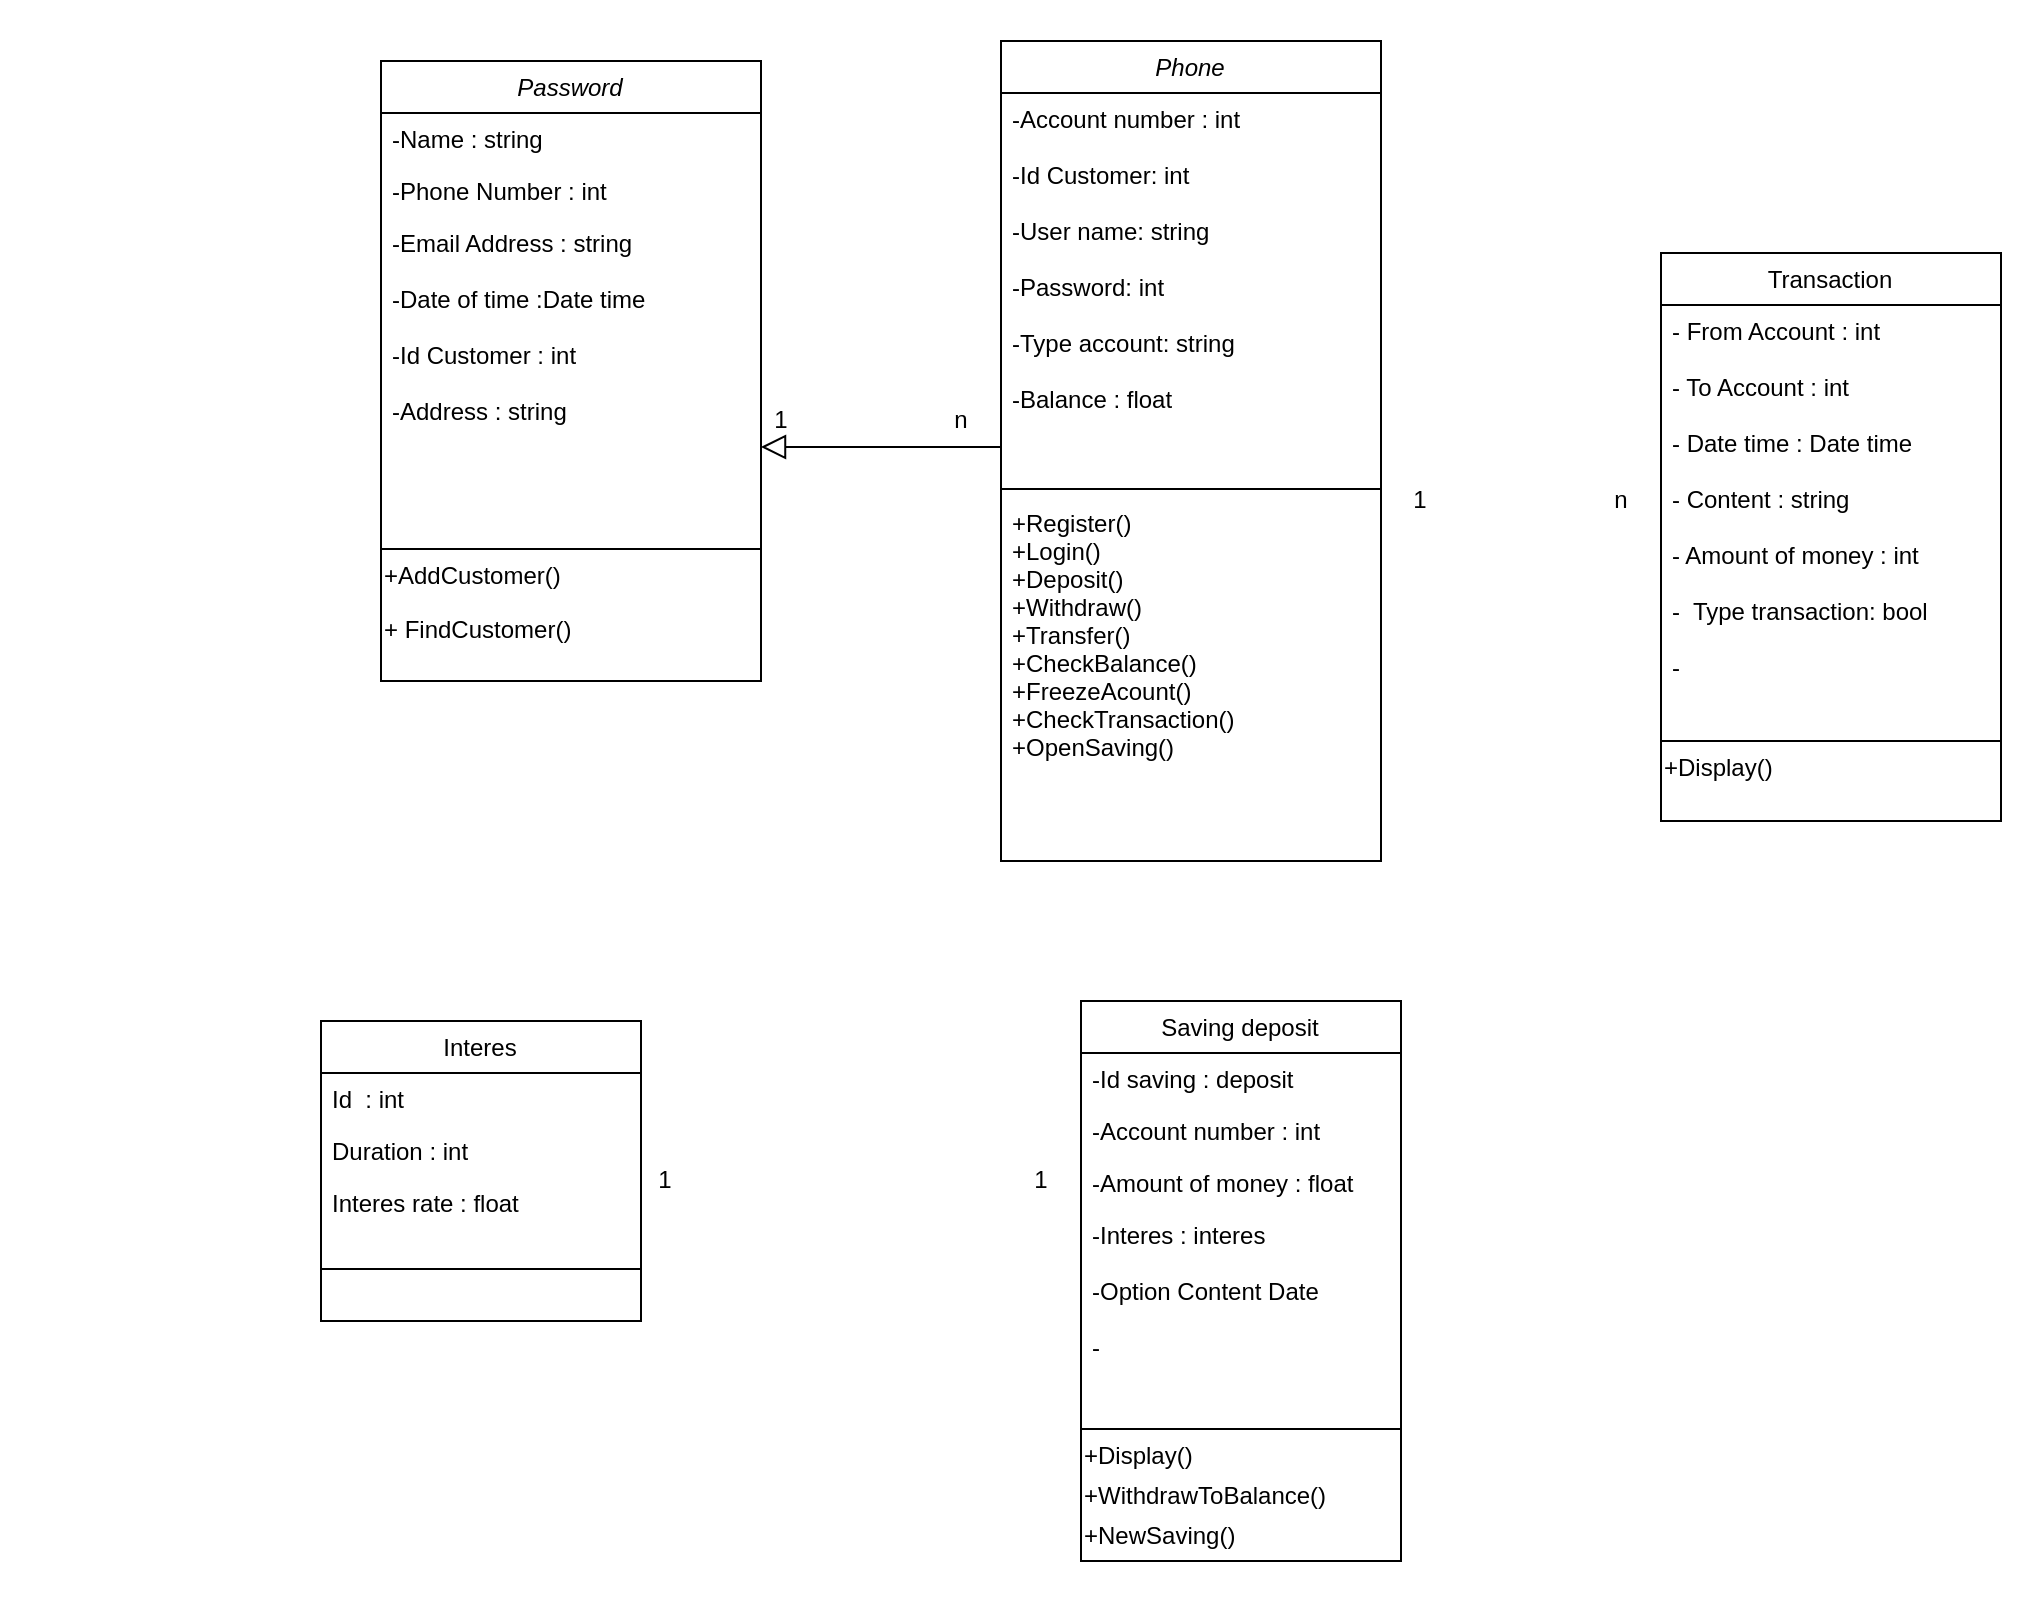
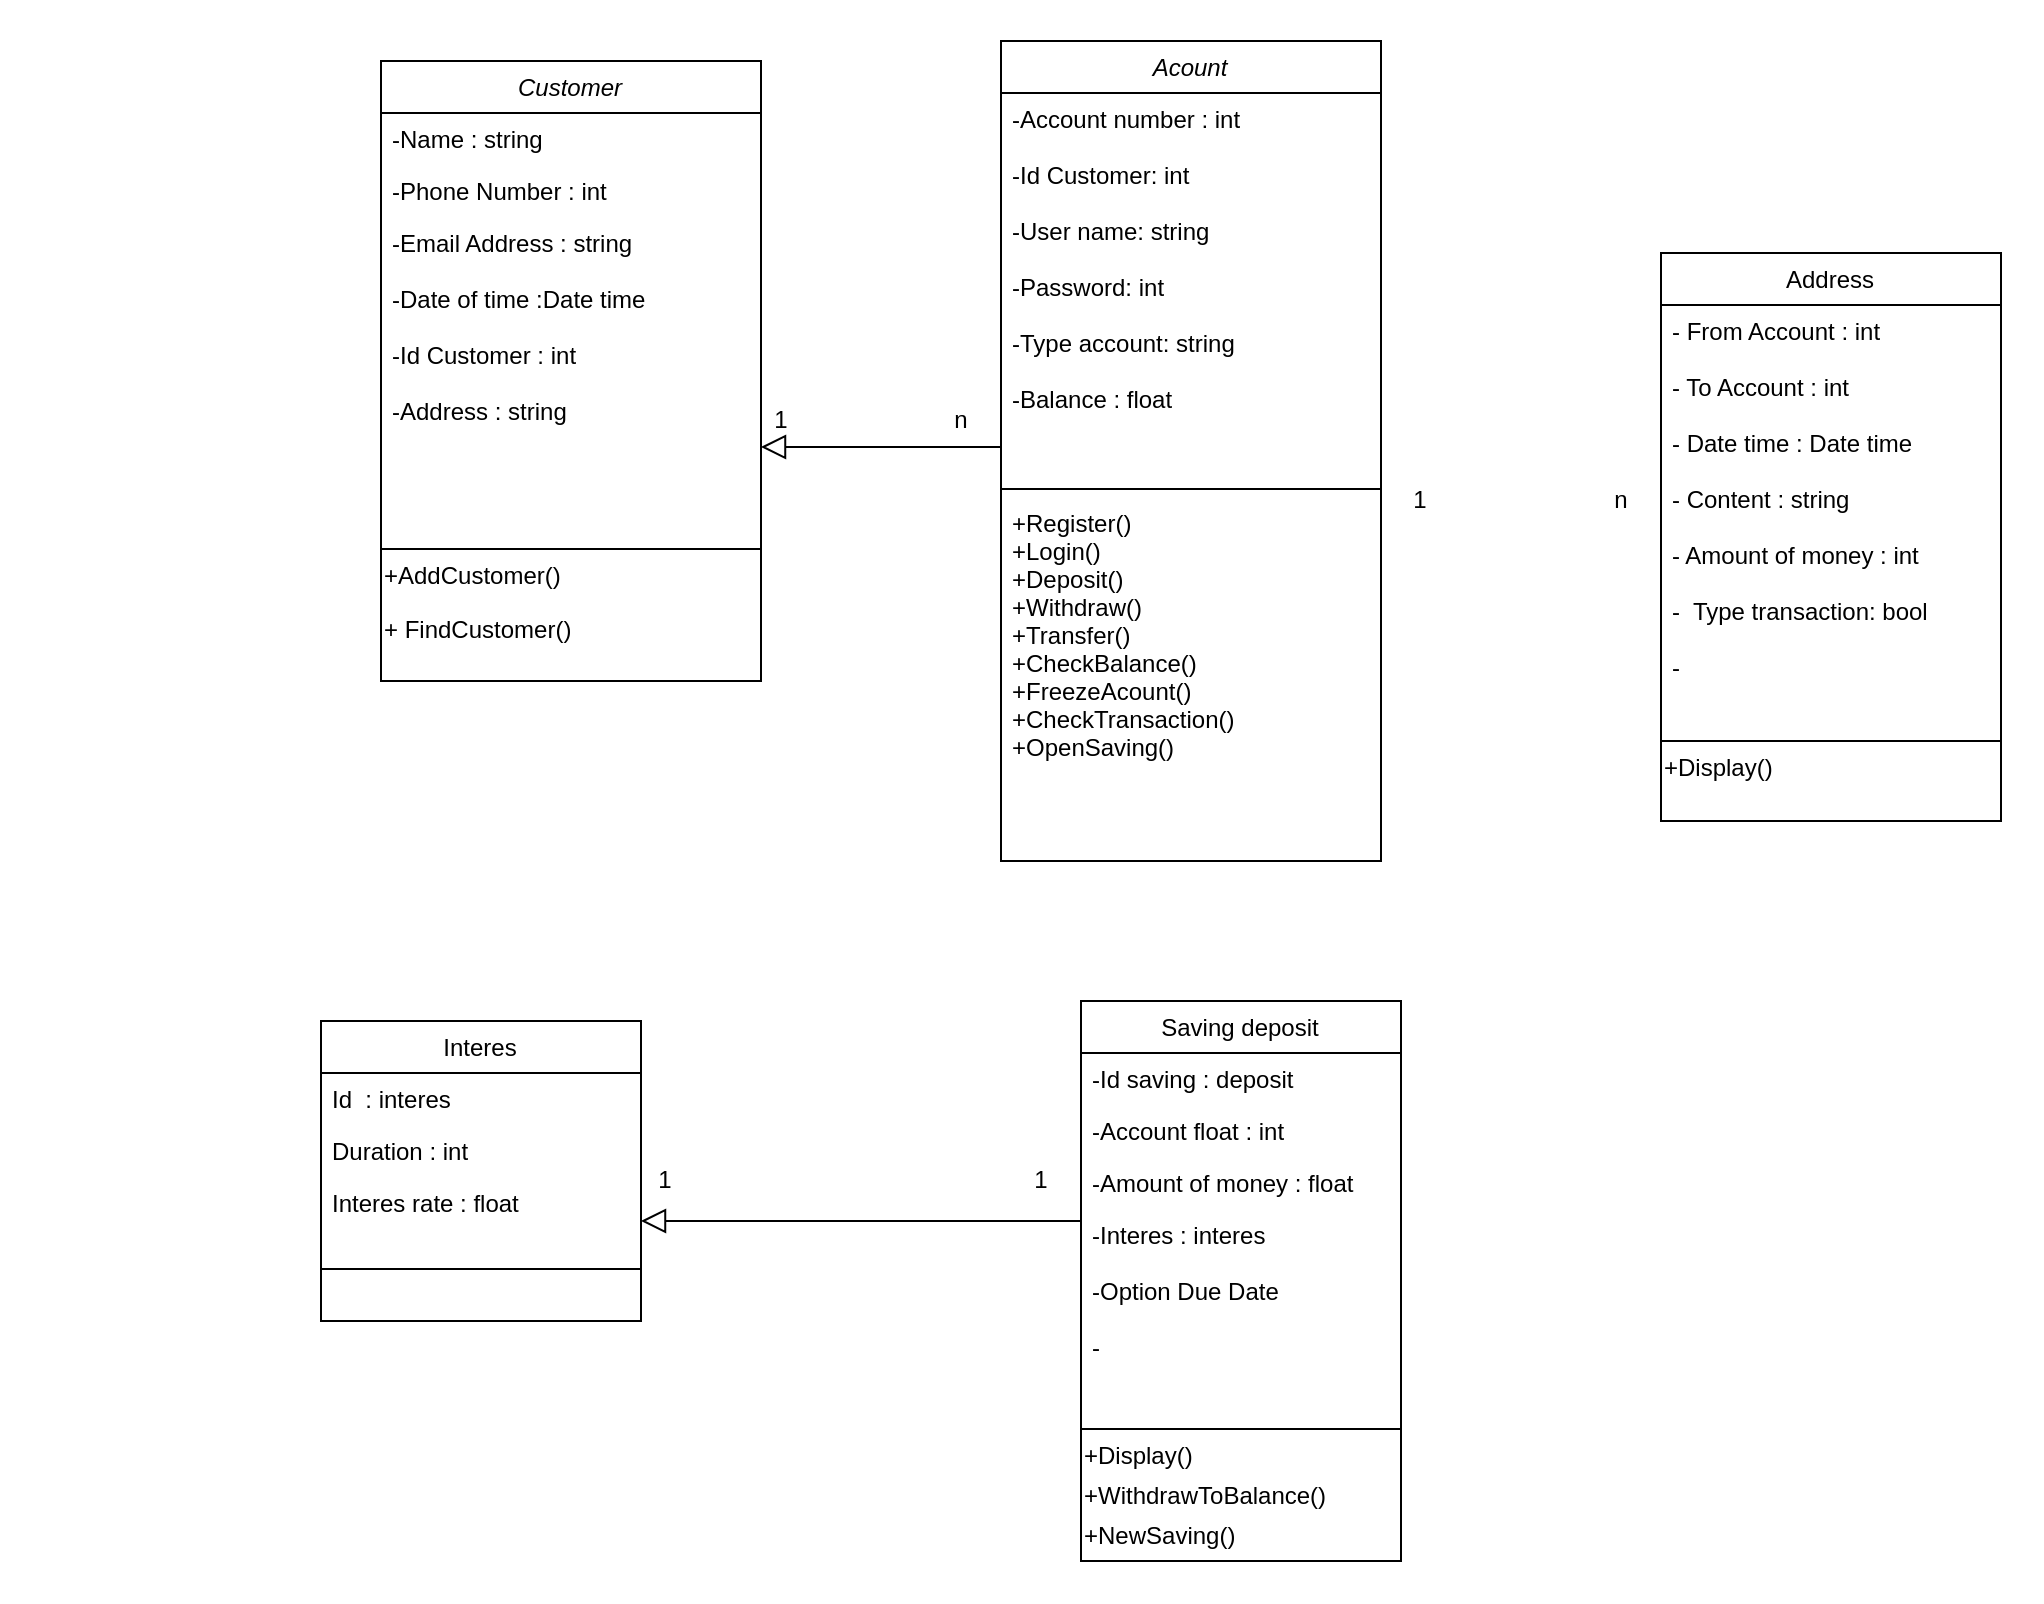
node "Phone": label "Phone" -> "Acount"
node "Password": label "Password" -> "Customer"
node "Transaction": label "Transaction" -> "Address"
node "Id : int": label "Id : int" -> "Id : interes"
node "-Account number : int": label "-Account number : int" -> "-Account float : int"
edge "Saving deposit" -> "Interes": added
node "-Interes : interes -Option Content Date -": label "-Interes : interes -Option Content Date -" -> "-Interes : interes -Option Due Date -"
